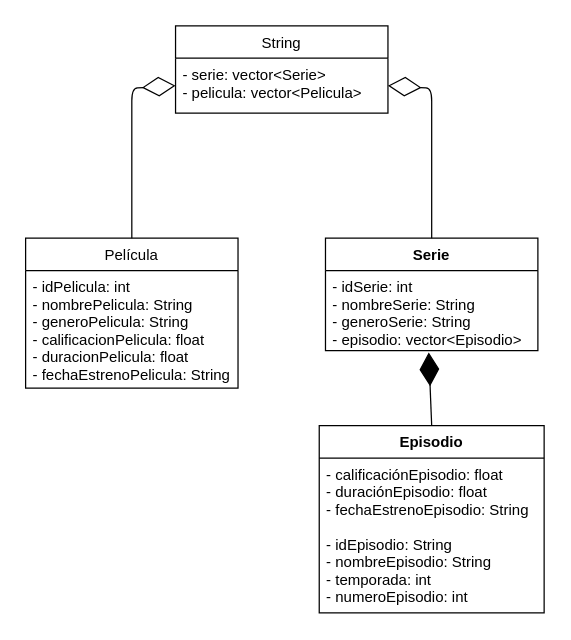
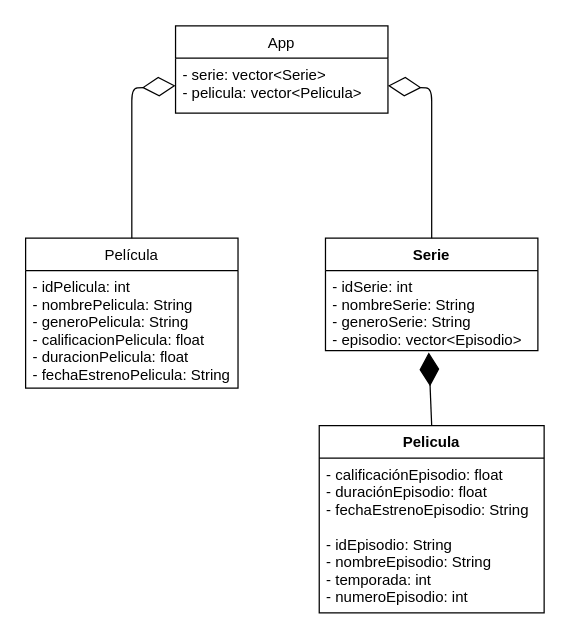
node "String": label "String" -> "App"
node "Episodio": label "Episodio" -> "Pelicula"
